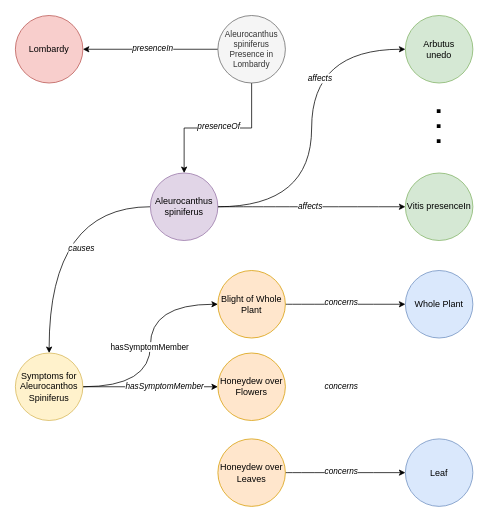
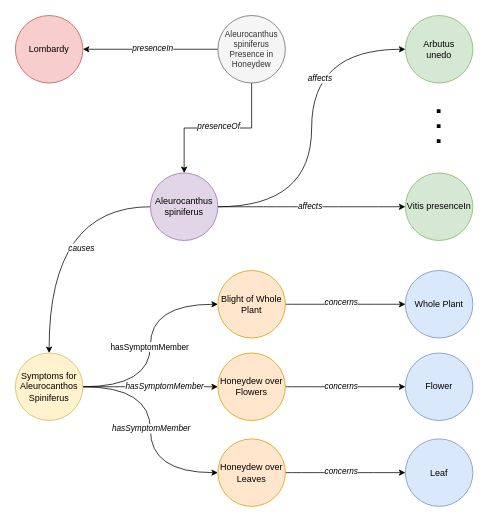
node "Aleurocanthus spiniferus Presence in Lombardy": label "Aleurocanthus spiniferus Presence in Lombardy" -> "Aleurocanthus spiniferus Presence in Honeydew"
edge "Honeydew over Flowers" -> "Flower": added
node "Flower": added
edge "Symptoms for Aleurocanthos Spiniferus" -> "Honeydew over Leaves": added, label "hasSymptomMember"
